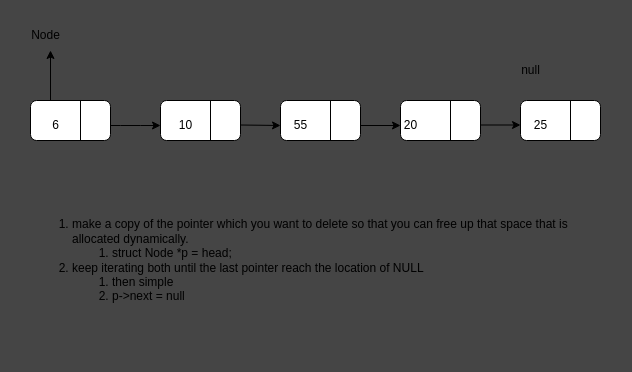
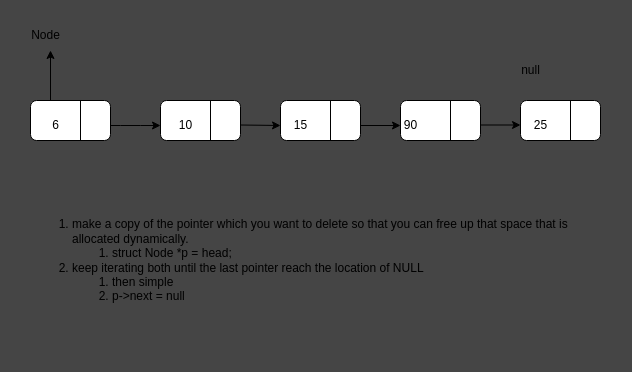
node "55": label "55" -> "15"
node "20": label "20" -> "90"
